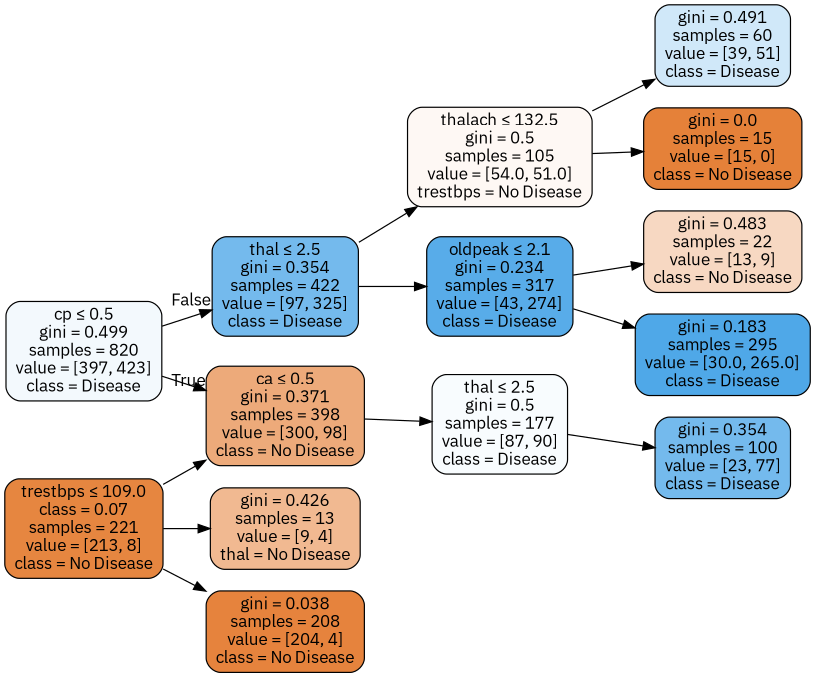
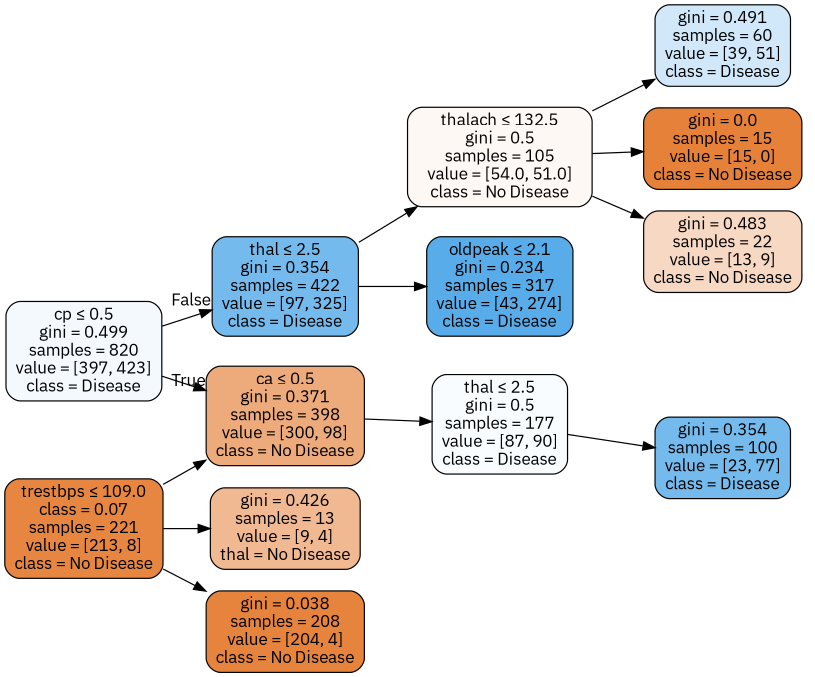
node "thalach ≤ 132.5": text "trestbps = No Disease" -> "class = No Disease"
edge "oldpeak ≤ 2.1" -> "gini = 0.483": now "thalach ≤ 132.5" -> "gini = 0.483"
node "gini = 0.183": removed
